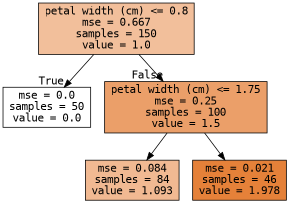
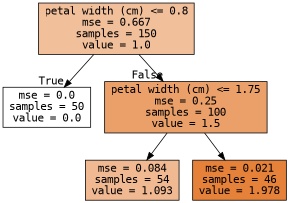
node "mse = 0.084 samples = 84 value = 1.093": label "mse = 0.084 samples = 84 value = 1.093" -> "mse = 0.084 samples = 54 value = 1.093"
